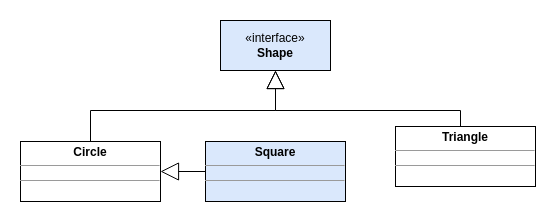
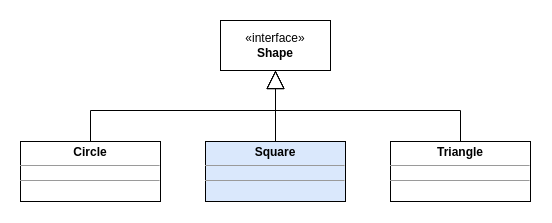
node "«interface» Shape": fillcolor #dae8fc -> #ffffff
node "Triangle": moved (466, 157) -> (461, 172)
edge "Square" -> "Circle": now "Square" -> "«interface» Shape"
